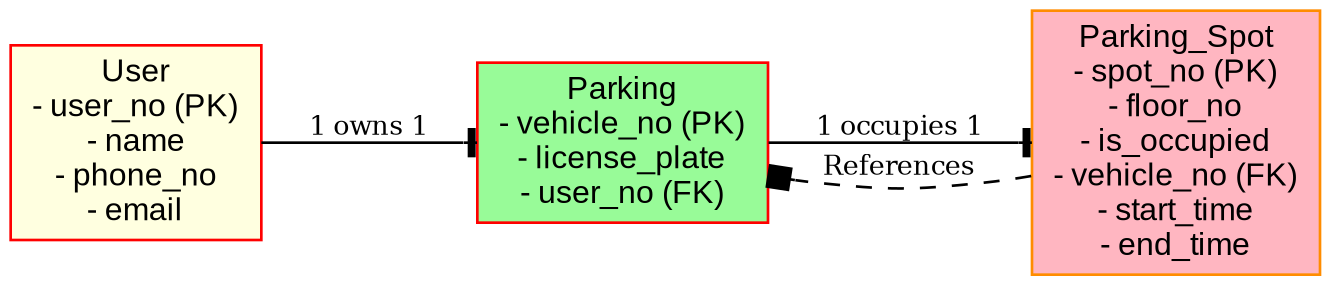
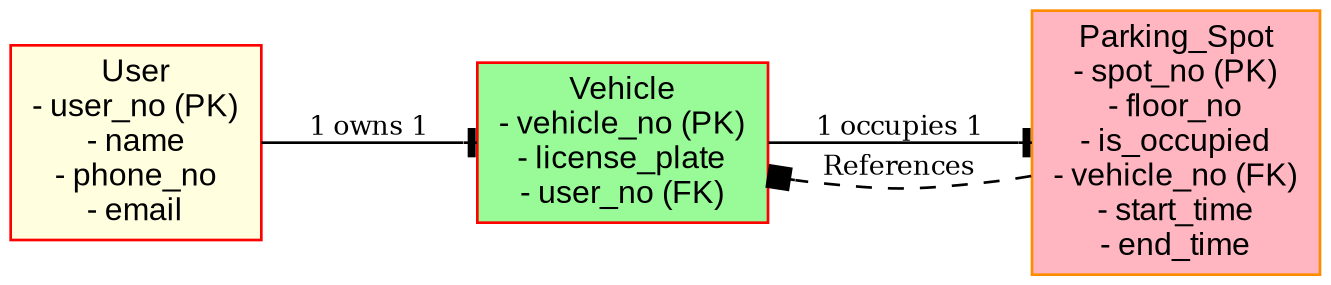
node "Parking - vehicle_no (PK) - license_plate - user_no (FK)": label "Parking - vehicle_no (PK) - license_plate - user_no (FK)" -> "Vehicle - vehicle_no (PK) - license_plate - user_no (FK)"
